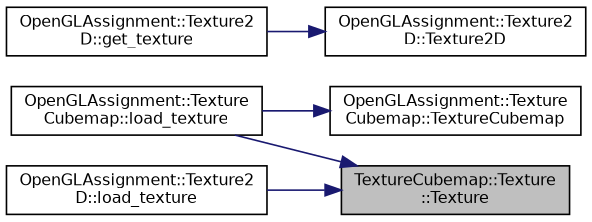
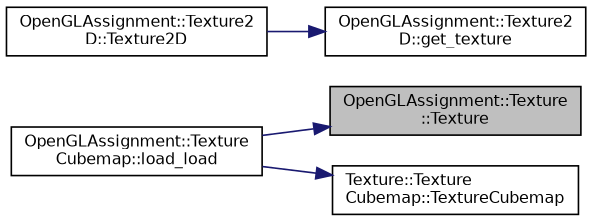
edge "OpenGLAssignment::Texture2 D::get_texture" -> "OpenGLAssignment::Texture2 D::Texture2D": reversed
node "OpenGLAssignment::Texture Cubemap::load_texture": label "OpenGLAssignment::Texture Cubemap::load_texture" -> "OpenGLAssignment::Texture Cubemap::load_load"
node "OpenGLAssignment::Texture Cubemap::TextureCubemap": label "OpenGLAssignment::Texture Cubemap::TextureCubemap" -> "Texture::Texture Cubemap::TextureCubemap"
node "OpenGLAssignment::Texture2 D::load_texture": removed
node "TextureCubemap::Texture ::Texture": label "TextureCubemap::Texture ::Texture" -> "OpenGLAssignment::Texture ::Texture"
